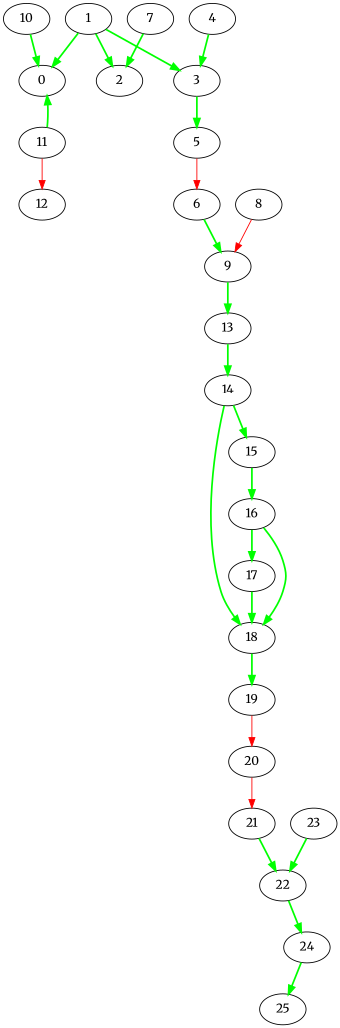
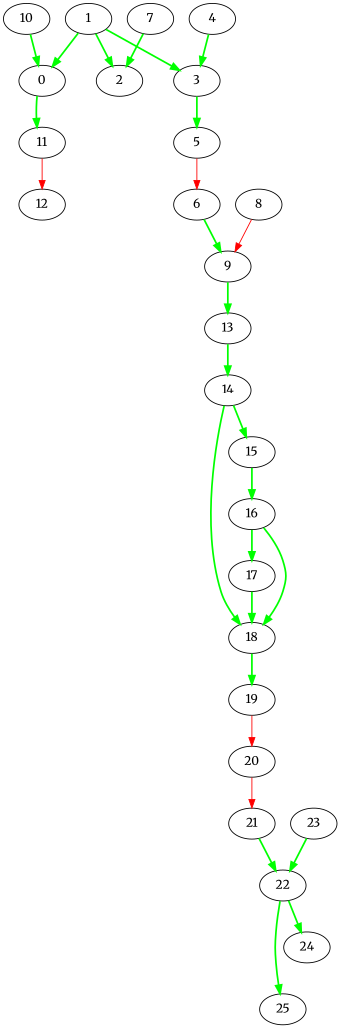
edge "11" -> "0": reversed
edge "24" -> "25": now "22" -> "25"
